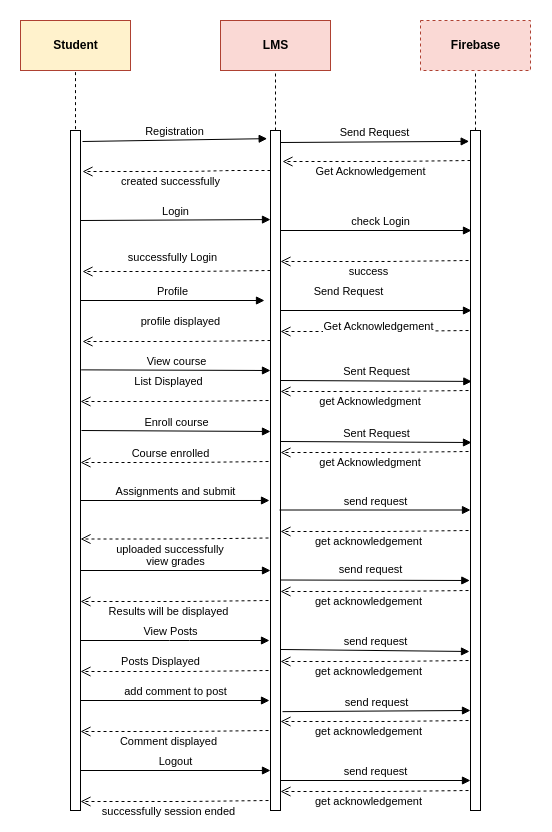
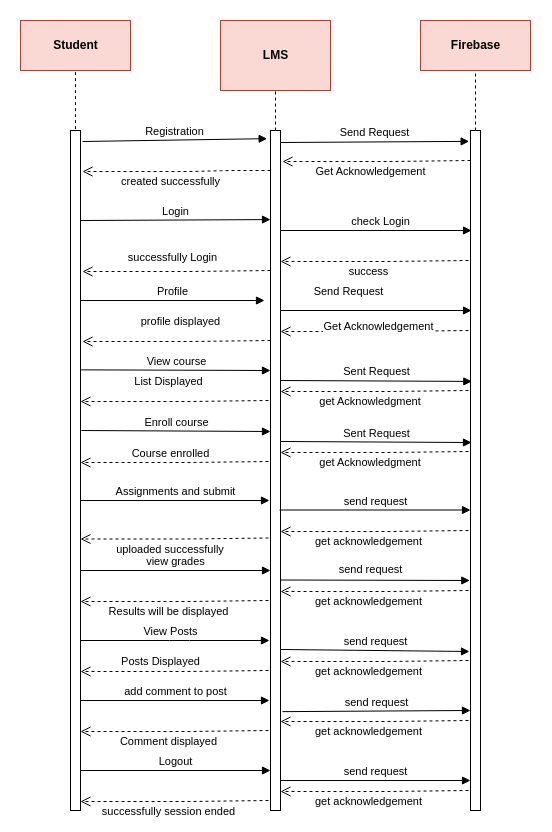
node "Student": fillcolor #fff2cc -> #fad9d5
node "LMS": size 110x50 -> 110x70
node "Firebase": style dashed -> solid
